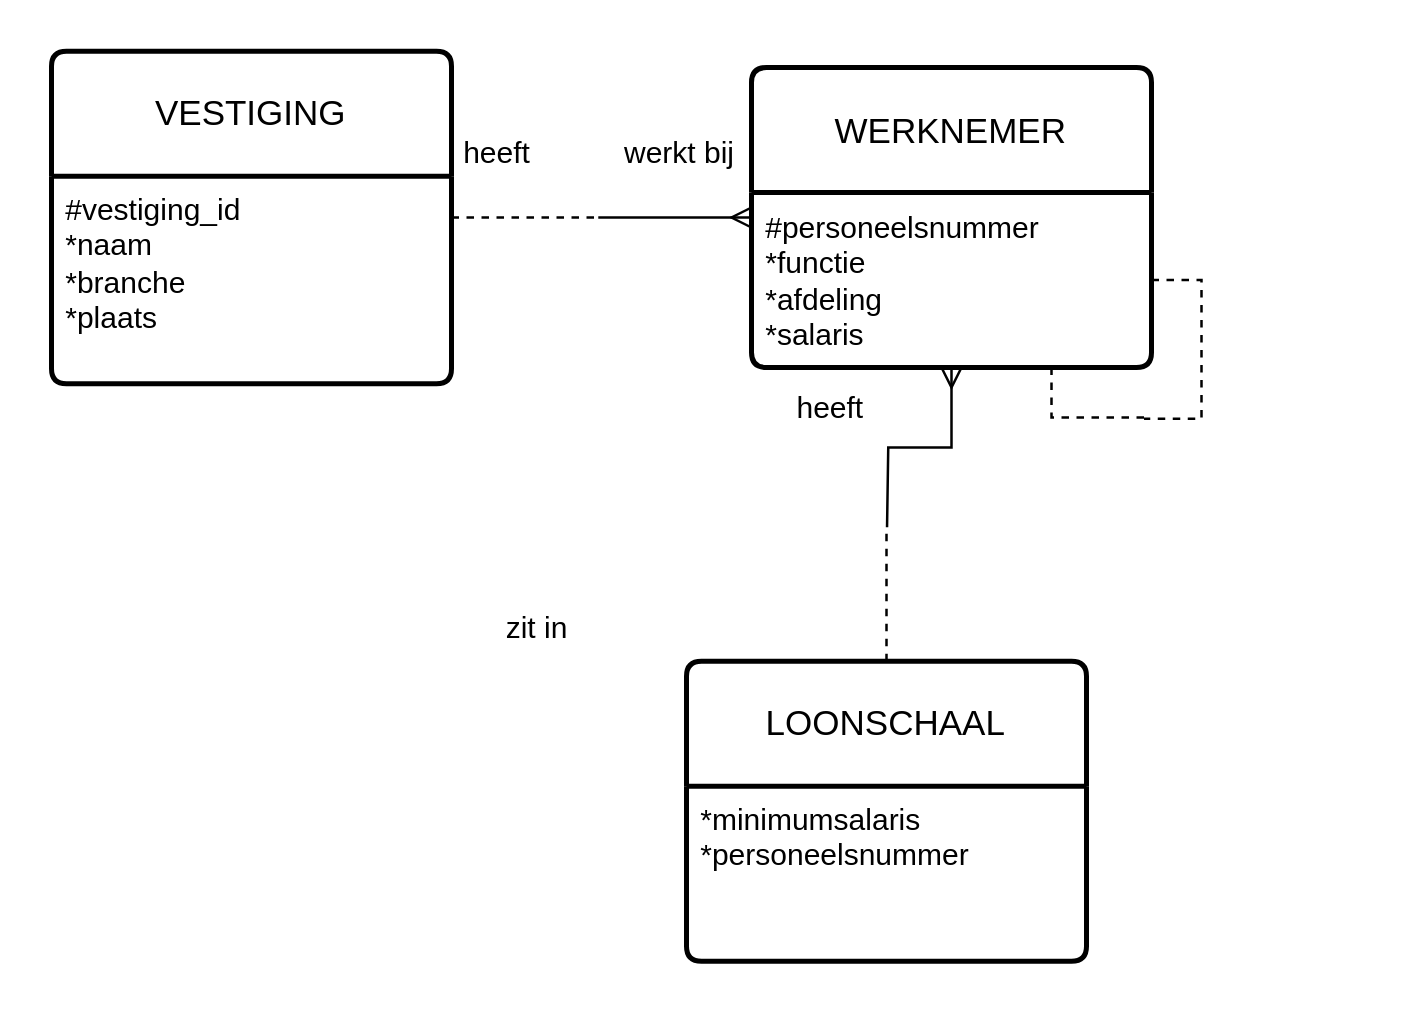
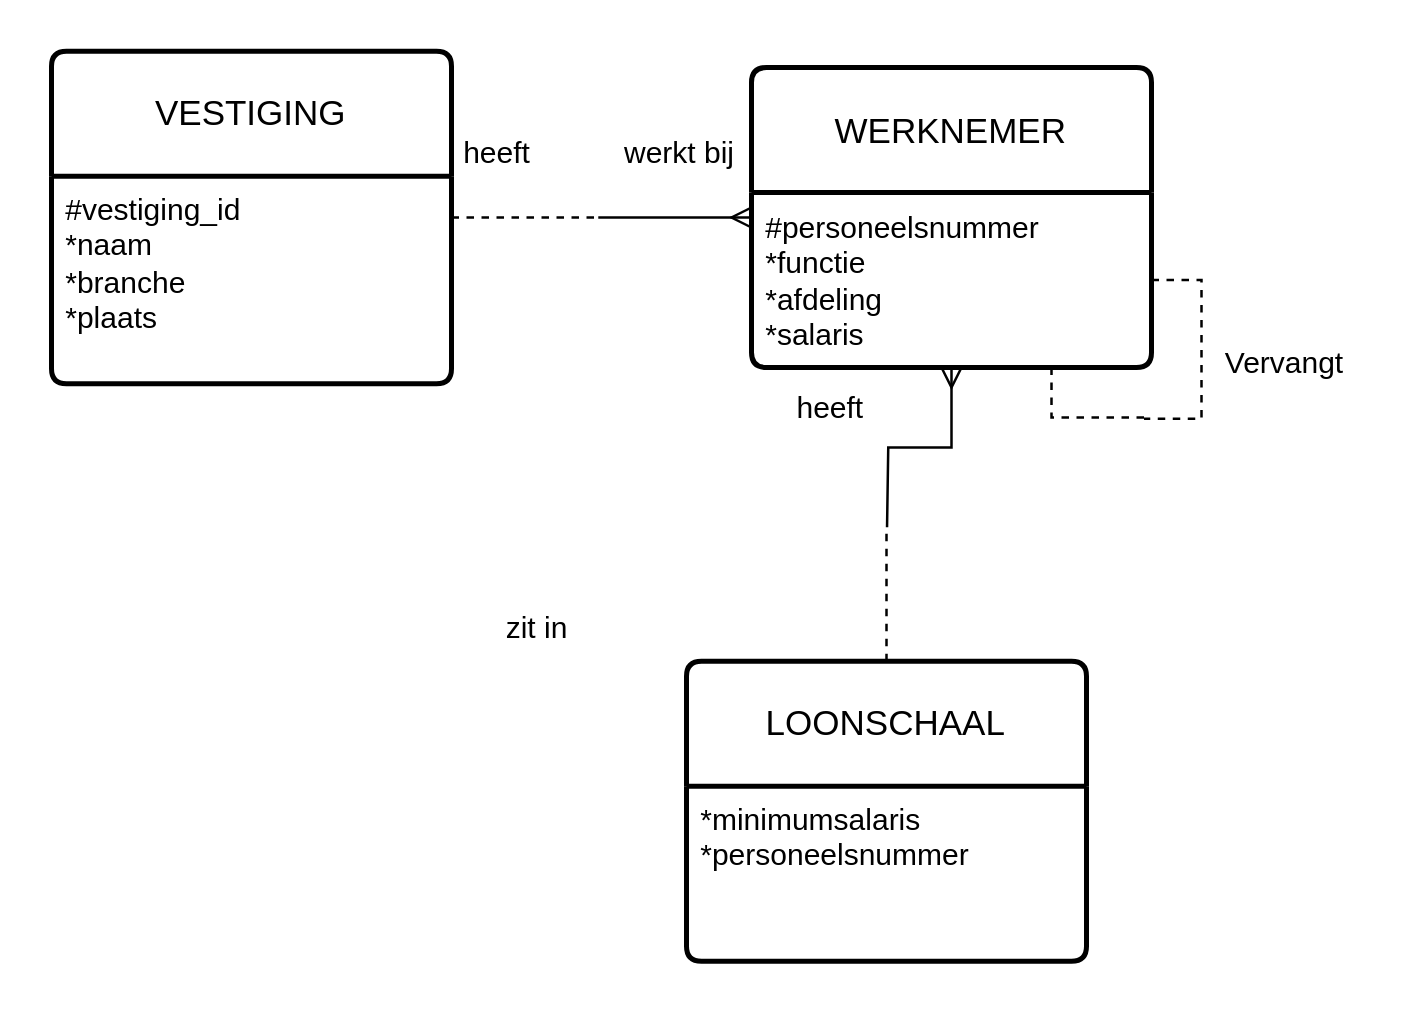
node "Vervangt": added
